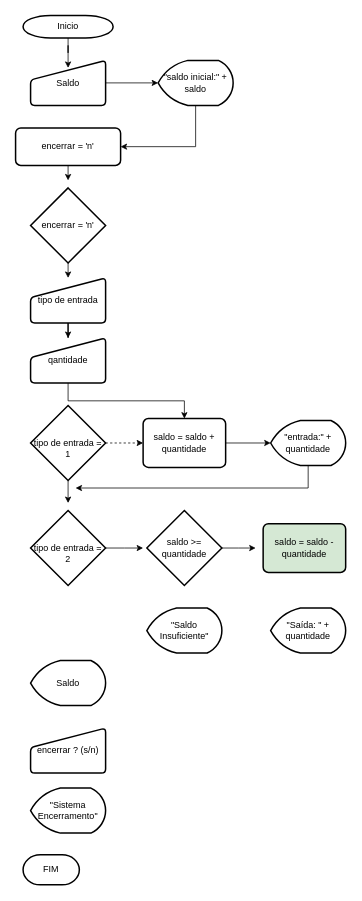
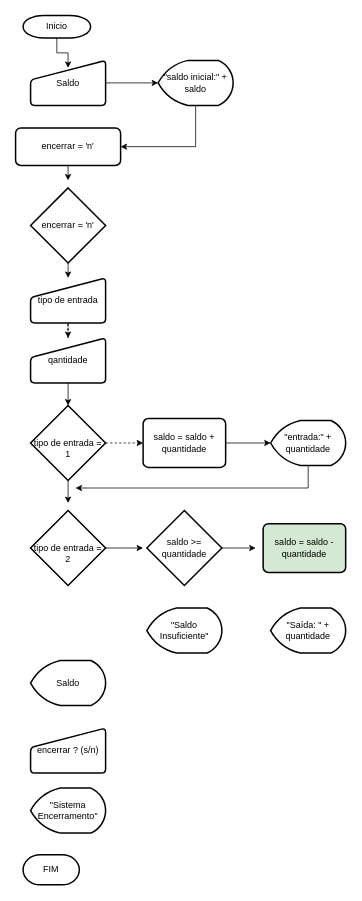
node "Inicio": size 90x23 -> 68x23
edge "tipo de entrada" -> "qantidade": style solid -> dashed
edge "qantidade" -> "saldo = saldo + quantidade": now "qantidade" -> "tipo de entrada = 1"
